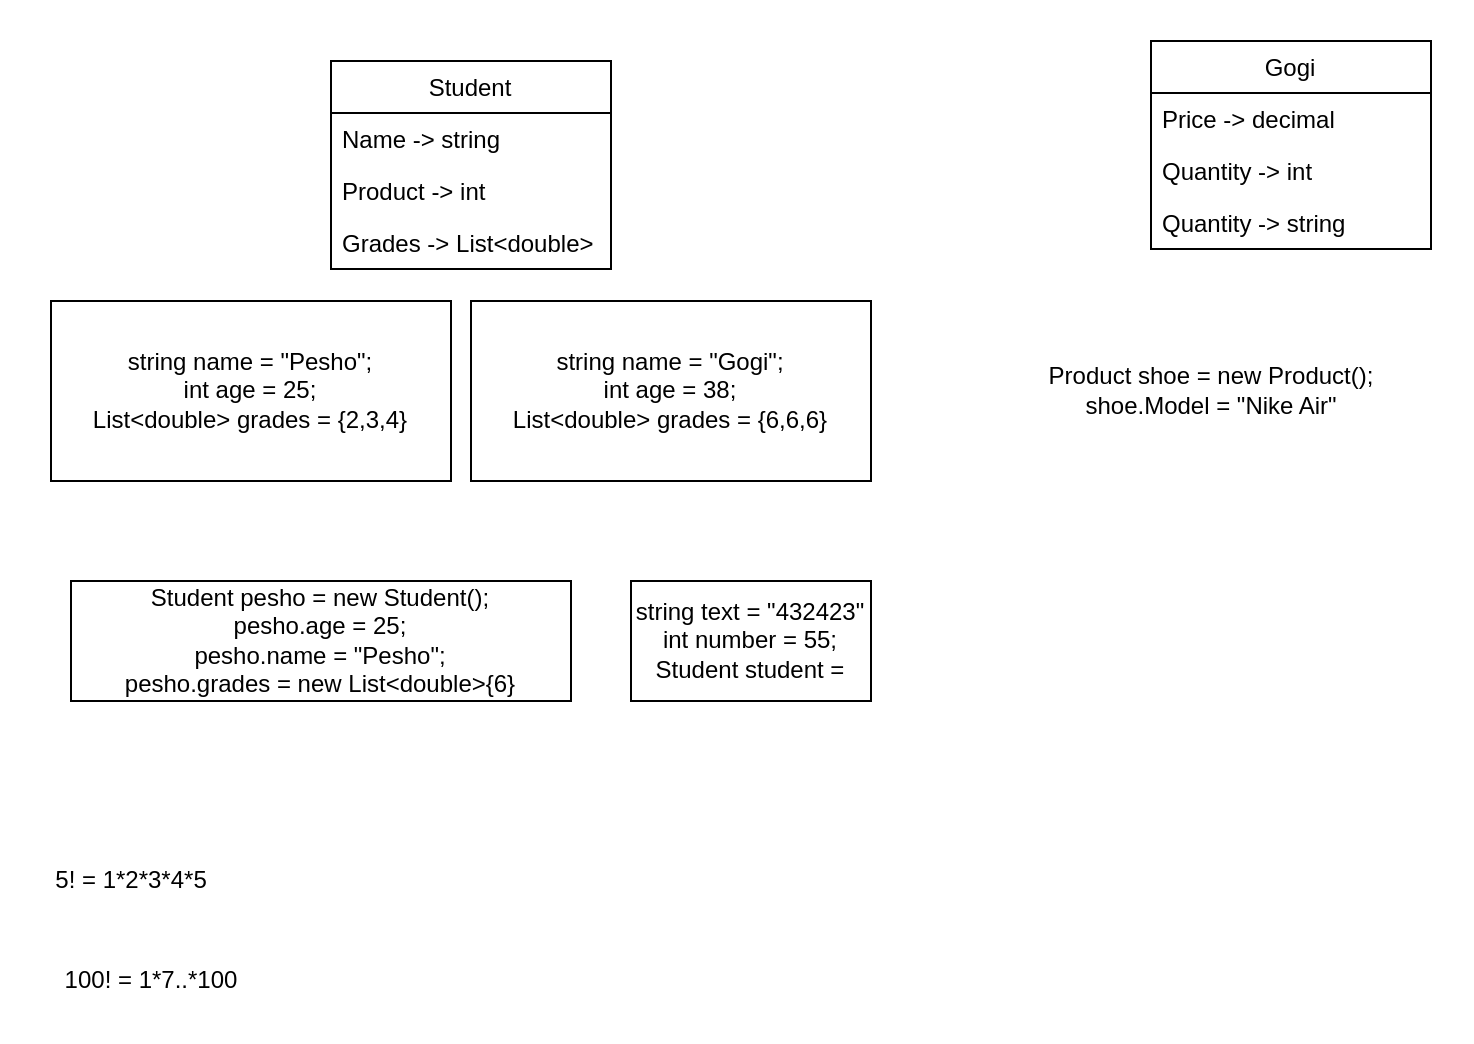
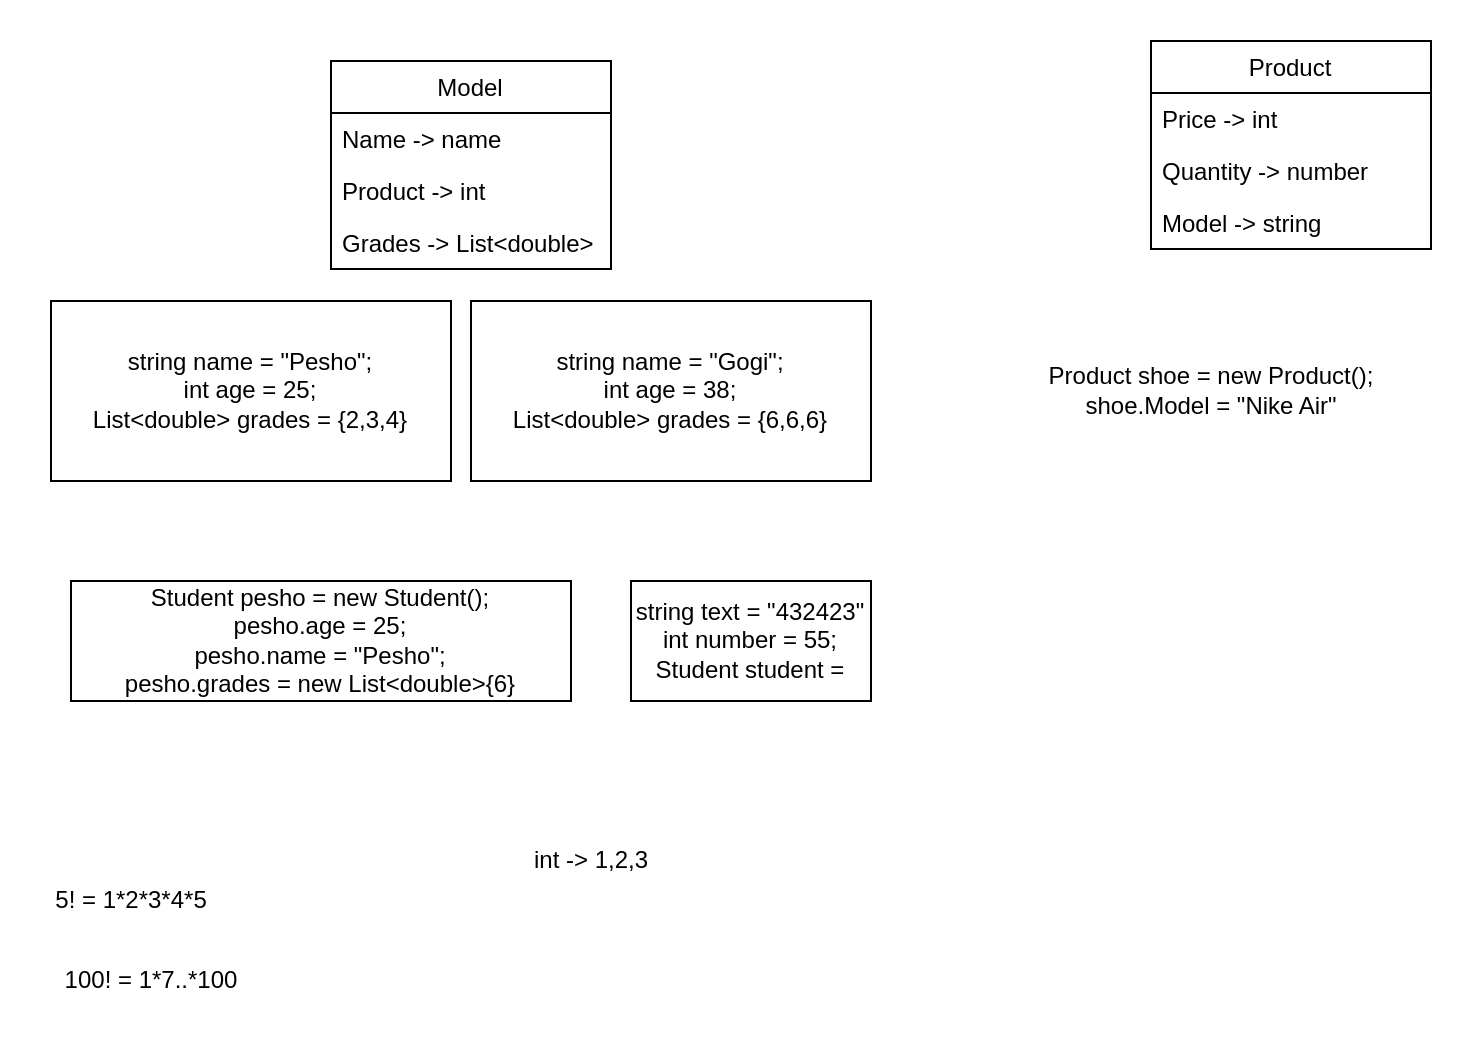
node "Gogi": label "Gogi" -> "Product"
node "Student": label "Student" -> "Model"
node "Price -> decimal": label "Price -> decimal" -> "Price -> int"
node "Name -> string": label "Name -> string" -> "Name -> name"
node "Quantity -> int": label "Quantity -> int" -> "Quantity -> number"
node "Quantity -> string": label "Quantity -> string" -> "Model -> string"
node "int -> 1,2,3": added
node "5! = 1*2*3*4*5": moved (131, 881) -> (131, 901)
